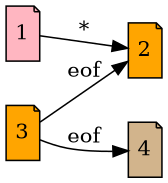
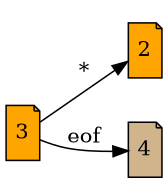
node "1": removed
edge "3" -> "2": label "eof" -> "*"
